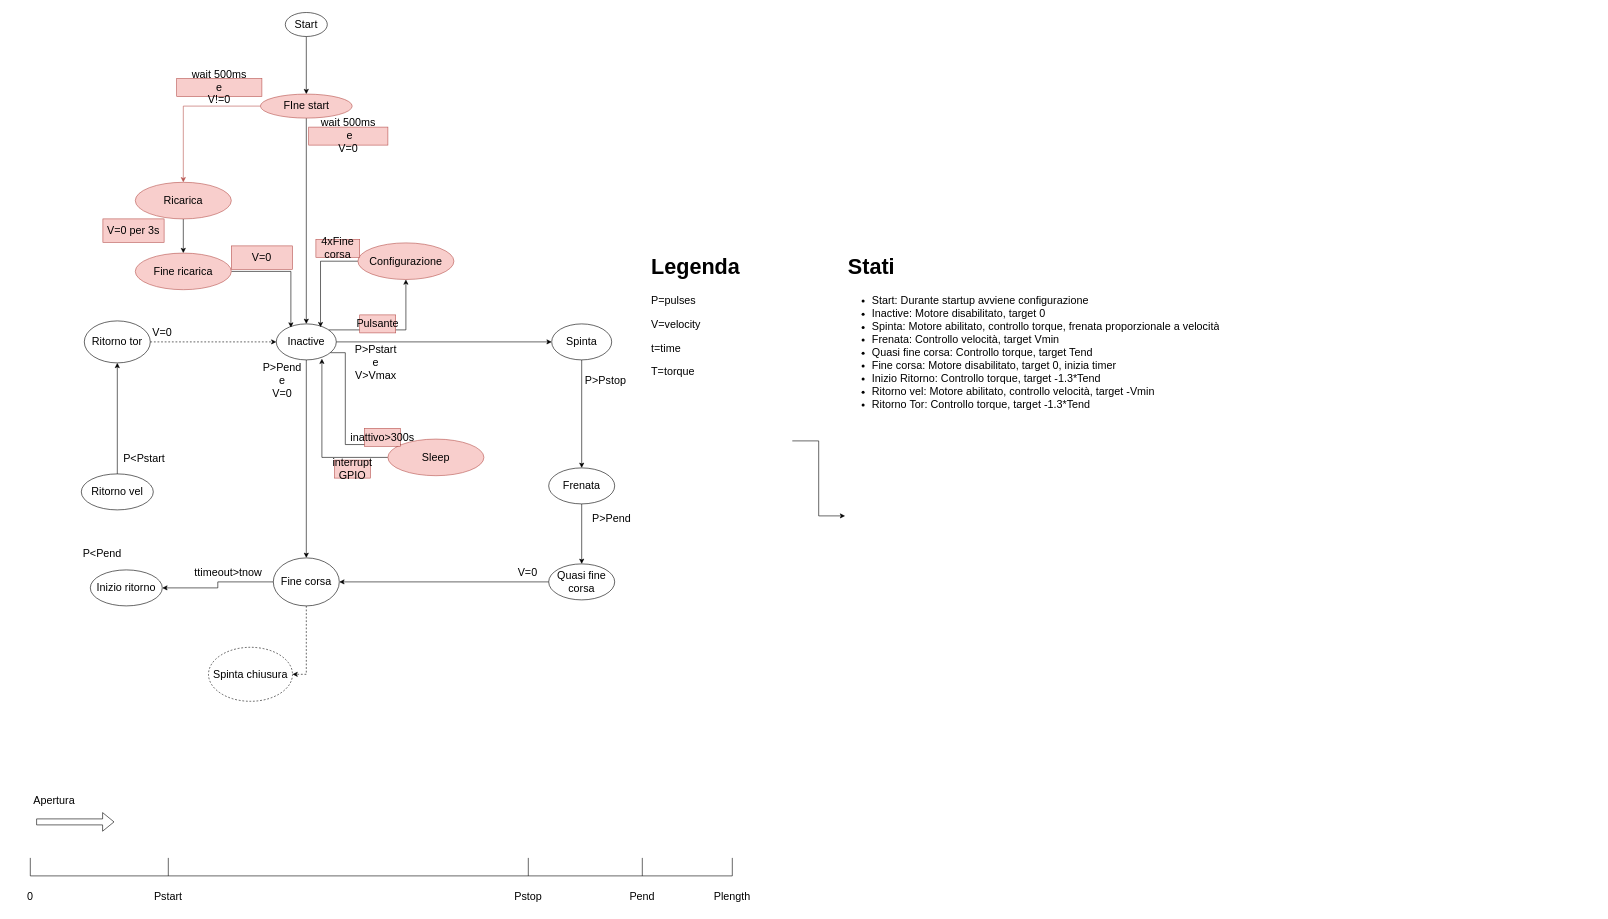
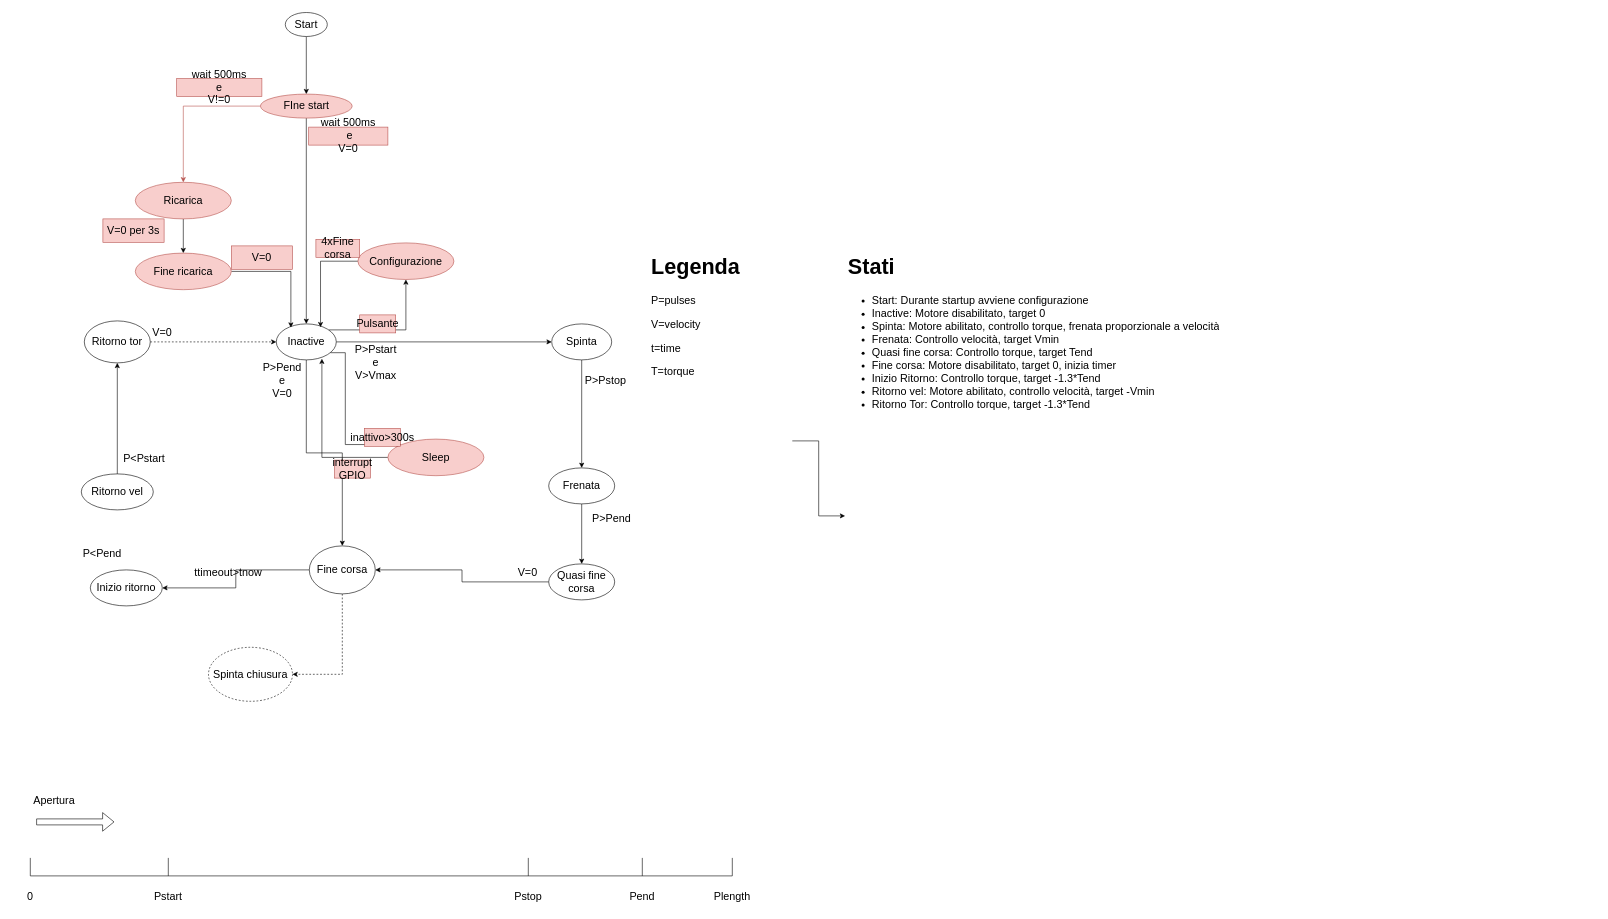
node "Fine corsa": moved (306, 582) -> (342, 570)
